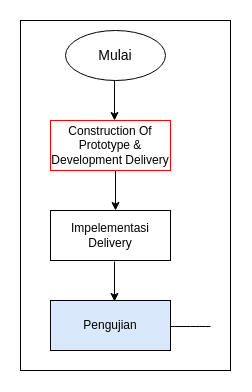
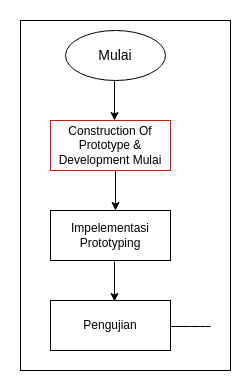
node "Construction Of Prototype & Development Delivery": label "Construction Of Prototype & Development Delivery" -> "Construction Of Prototype & Development Mulai"
node "Impelementasi Delivery": label "Impelementasi Delivery" -> "Impelementasi Prototyping"
node "Pengujian": fillcolor #dae8fc -> #ffffff
